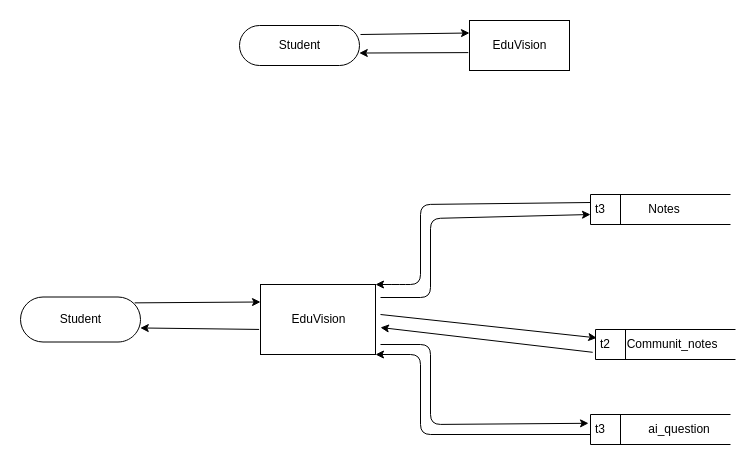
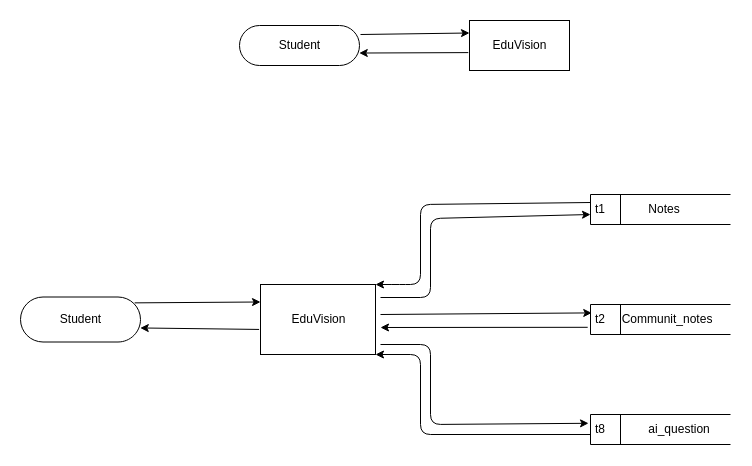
node "t3 Notes": label "t3 Notes" -> "t1 Notes"
node "t2 Communit_notes": moved (666, 345) -> (661, 320)
node "t3 ai_question": label "t3 ai_question" -> "t8 ai_question"
